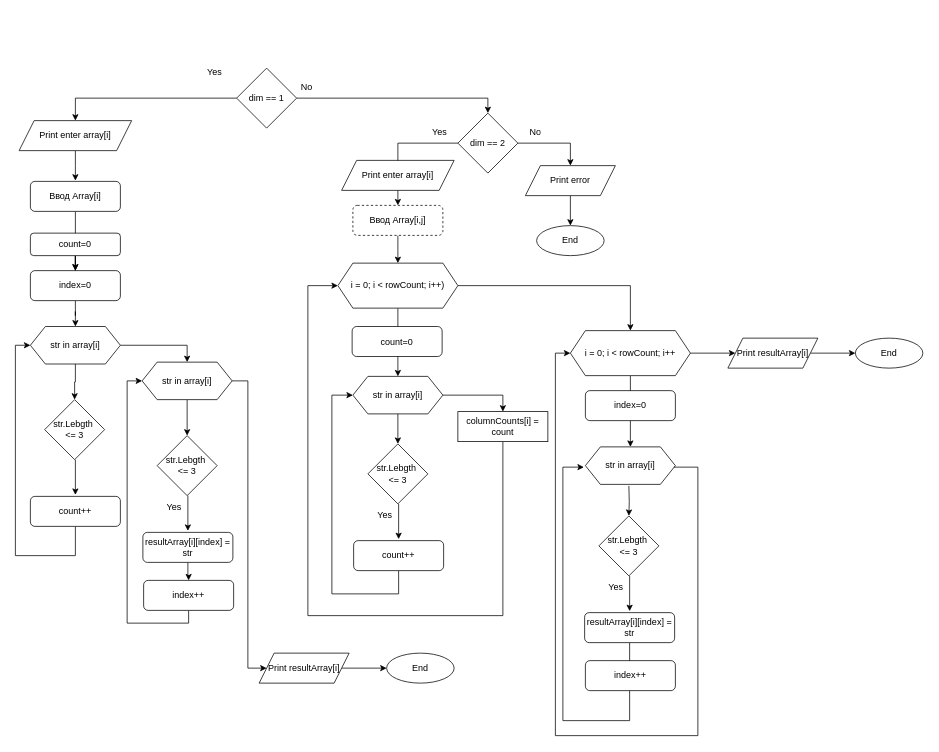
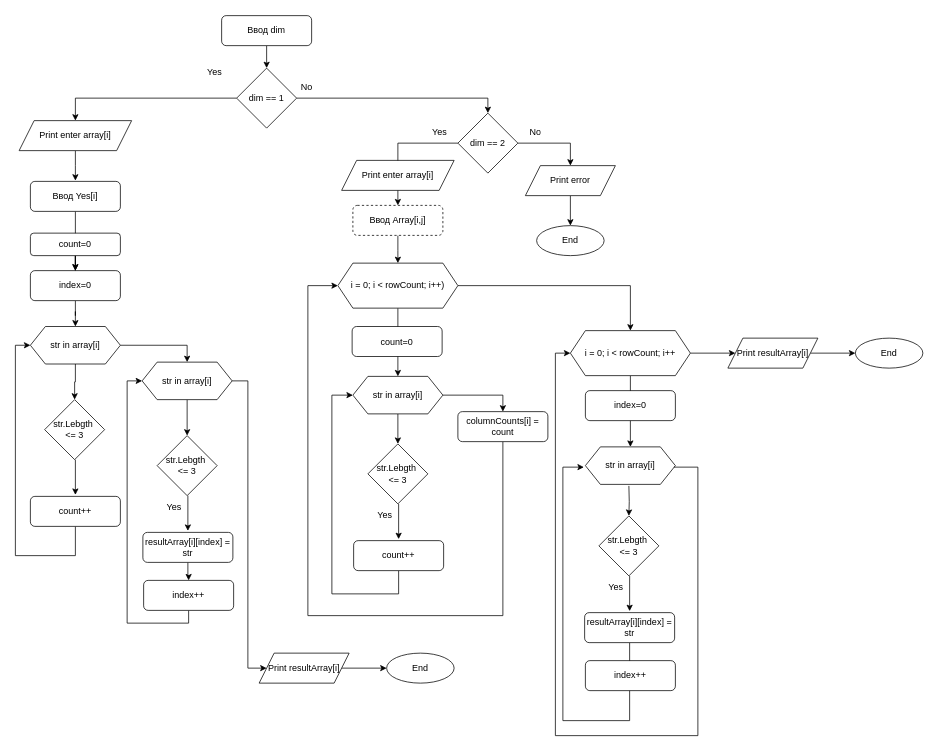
node "Ввод dim": added
edge "Ввод dim" -> "dim == 1": added
node "Ввод Array[i]": label "Ввод Array[i]" -> "Ввод Yes[i]"
node "columnCounts[i] = count": shape rectangle -> rounded rectangle
